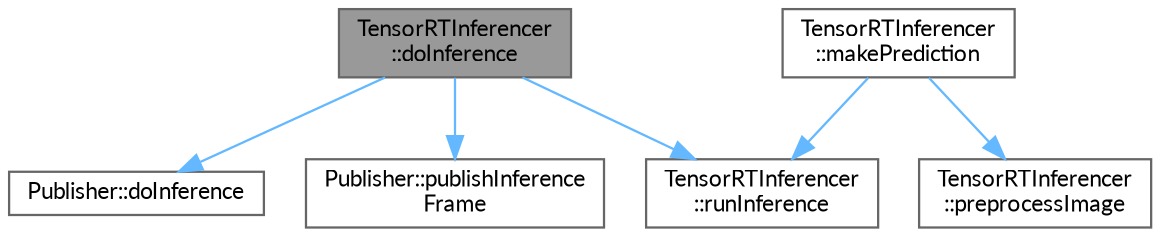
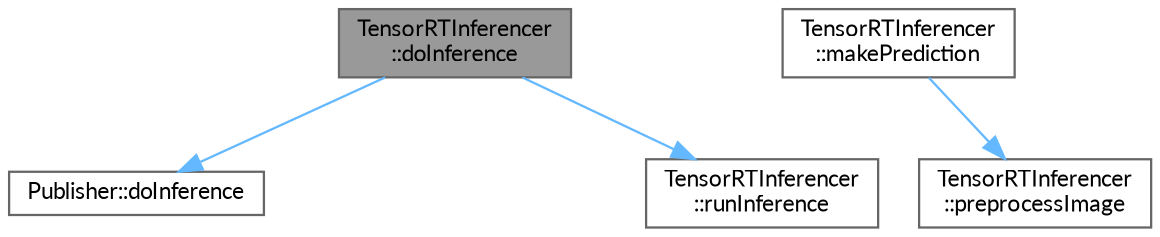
edge "TensorRTInferencer ::makePrediction" -> "TensorRTInferencer ::runInference": removed
node "Publisher::publishInference Frame": removed
